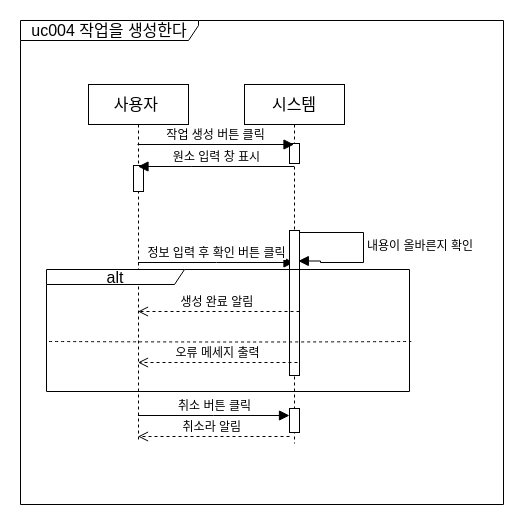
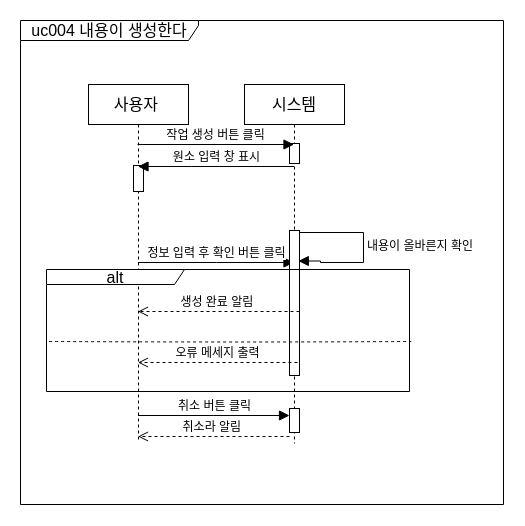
node "uc004 작업을 생성한다": label "uc004 작업을 생성한다" -> "uc004 내용이 생성한다"
